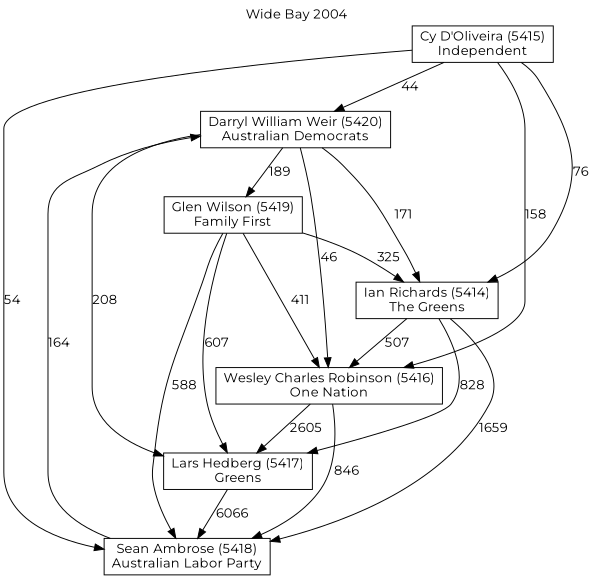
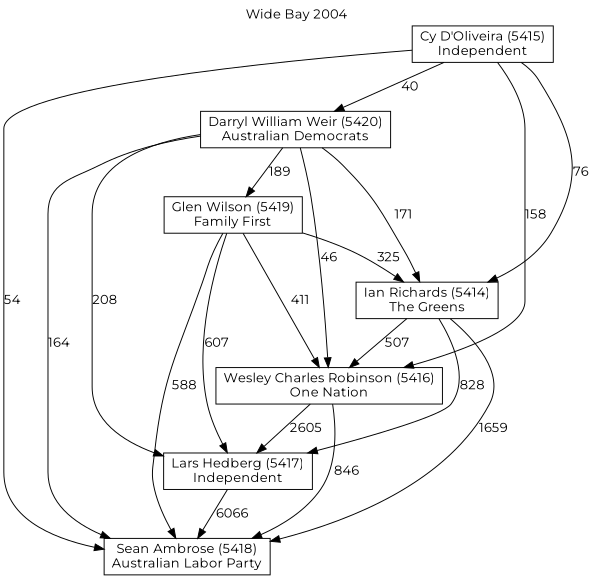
edge "Cy D'Oliveira (5415) Independent" -> "Darryl William Weir (5420) Australian Democrats": label "44" -> "40"
edge "Sean Ambrose (5418) Australian Labor Party" -> "Darryl William Weir (5420) Australian Democrats": reversed
node "Lars Hedberg (5417) Greens": label "Lars Hedberg (5417) Greens" -> "Lars Hedberg (5417) Independent"
